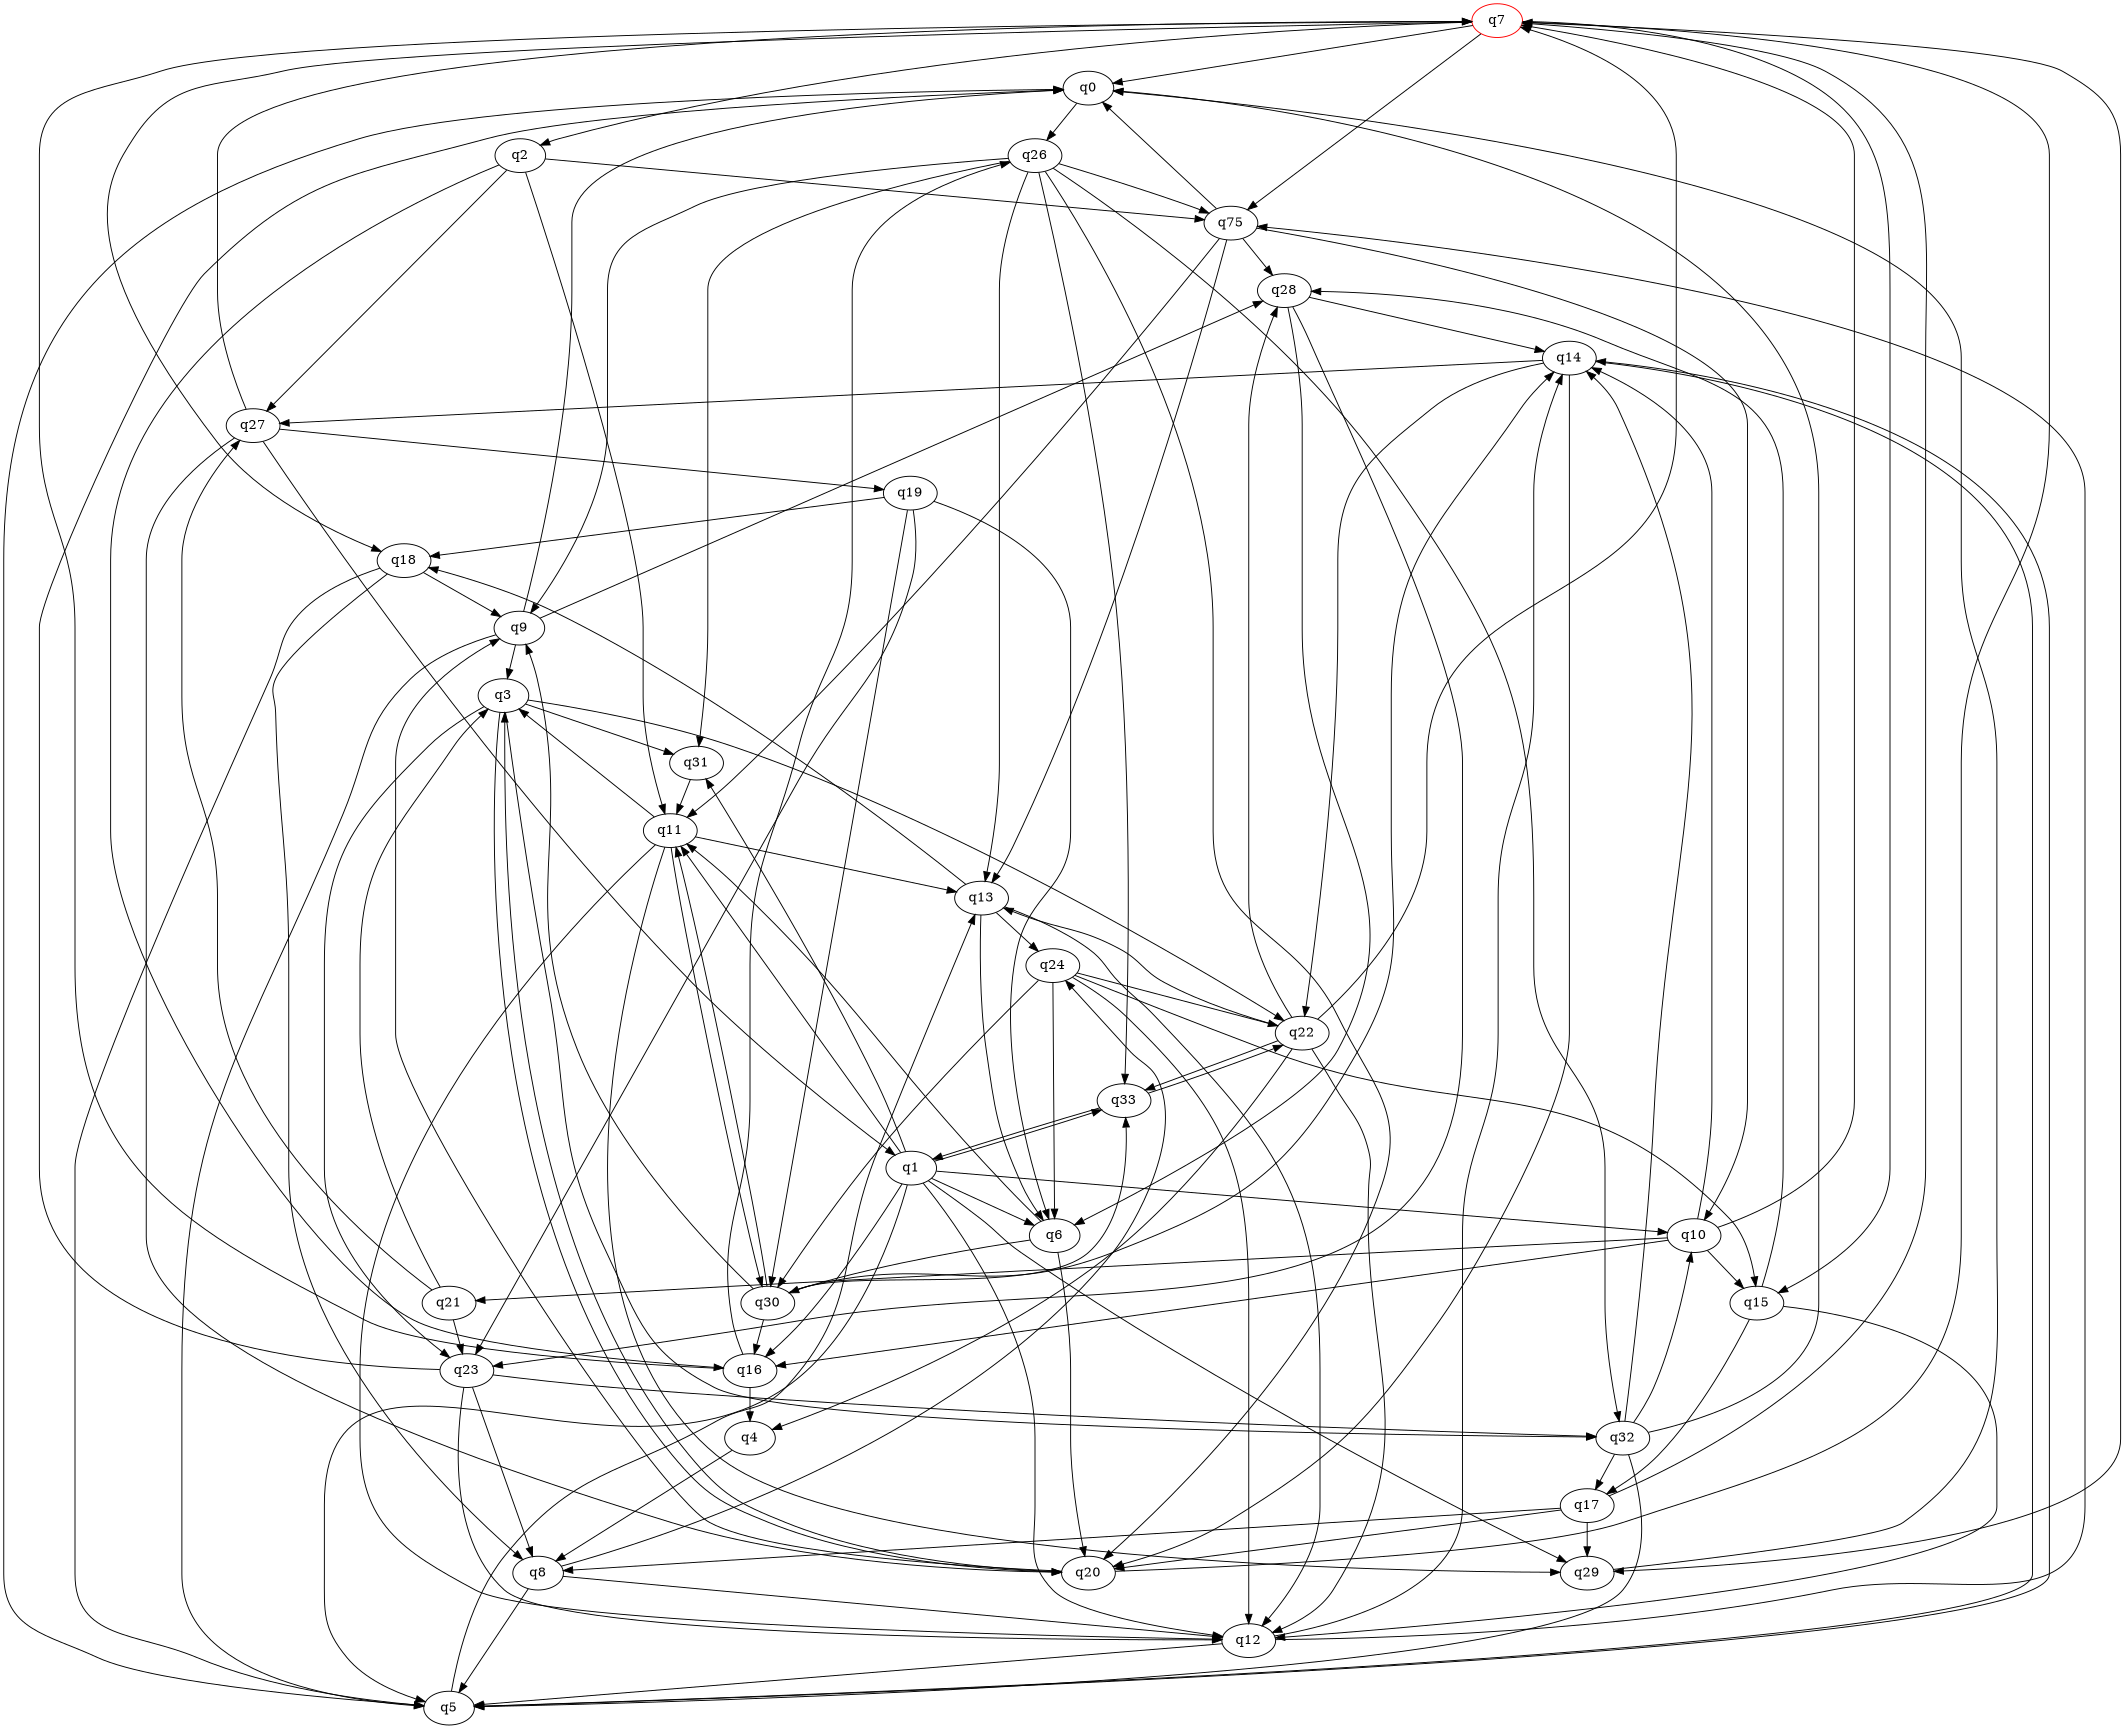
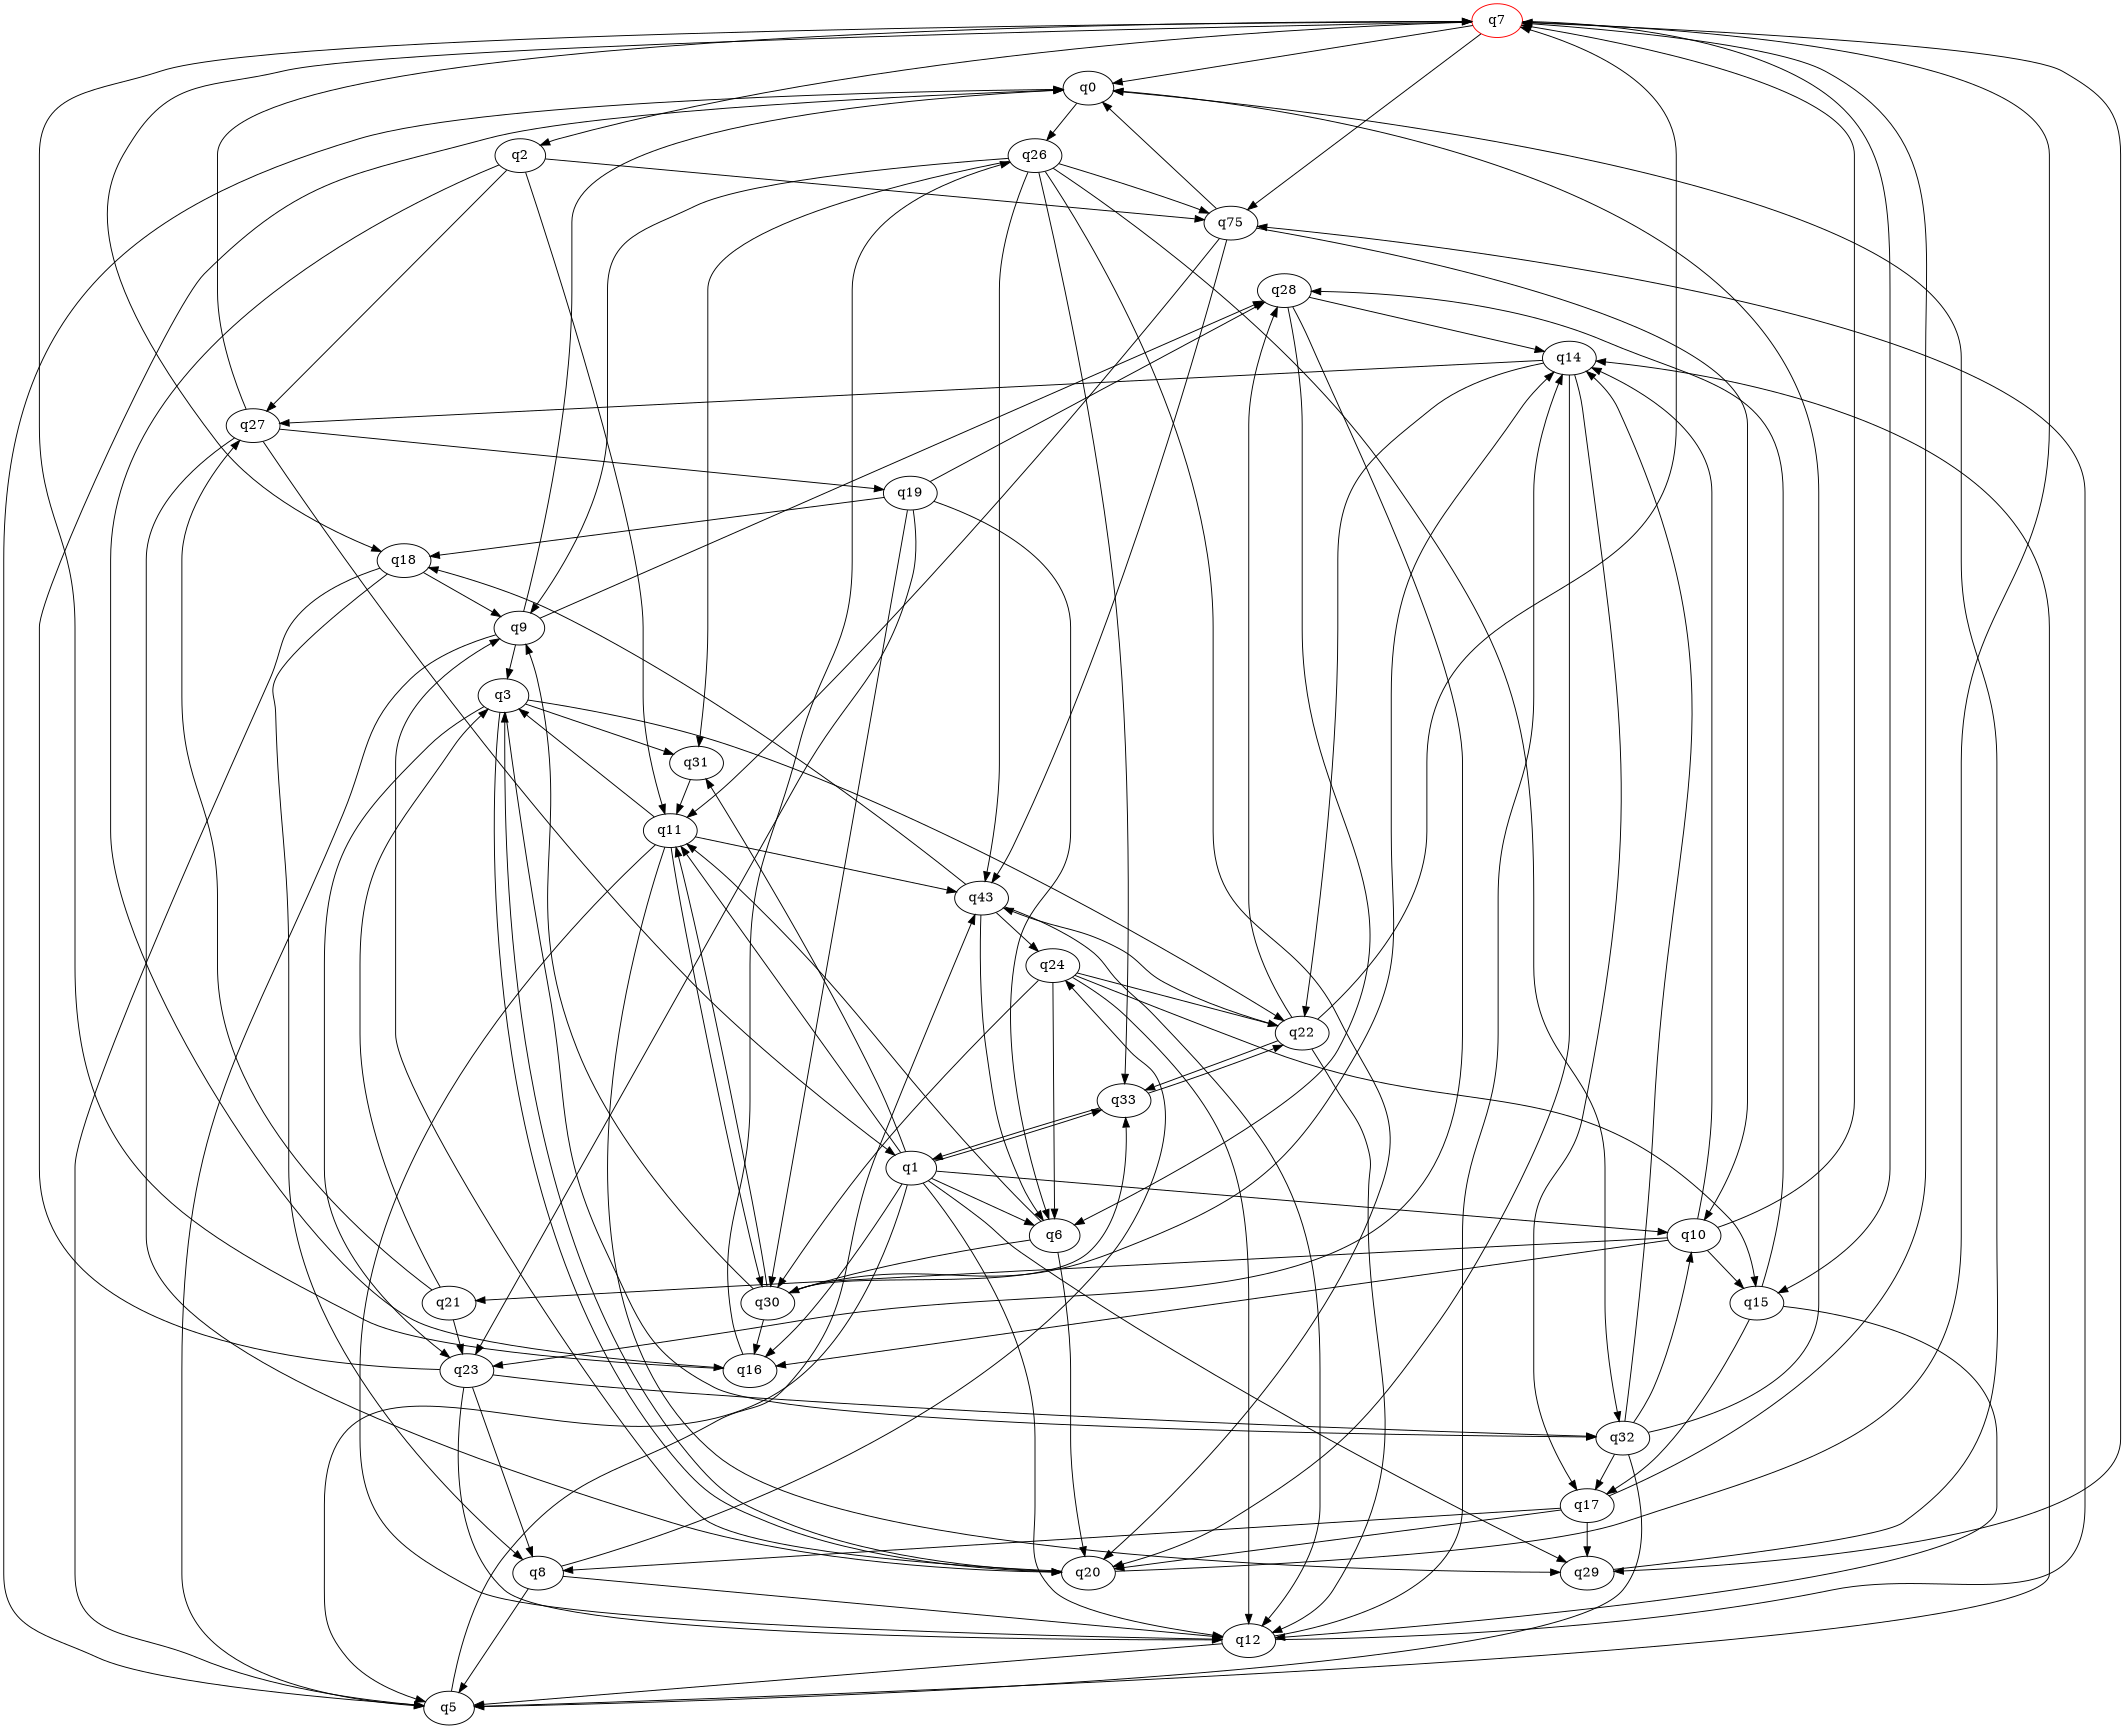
edge "q75" -> "q28": now "q19" -> "q28"
node "q13": label "q13" -> "q43"
node "q4": removed
edge "q14" -> "q5": now "q14" -> "q17"
